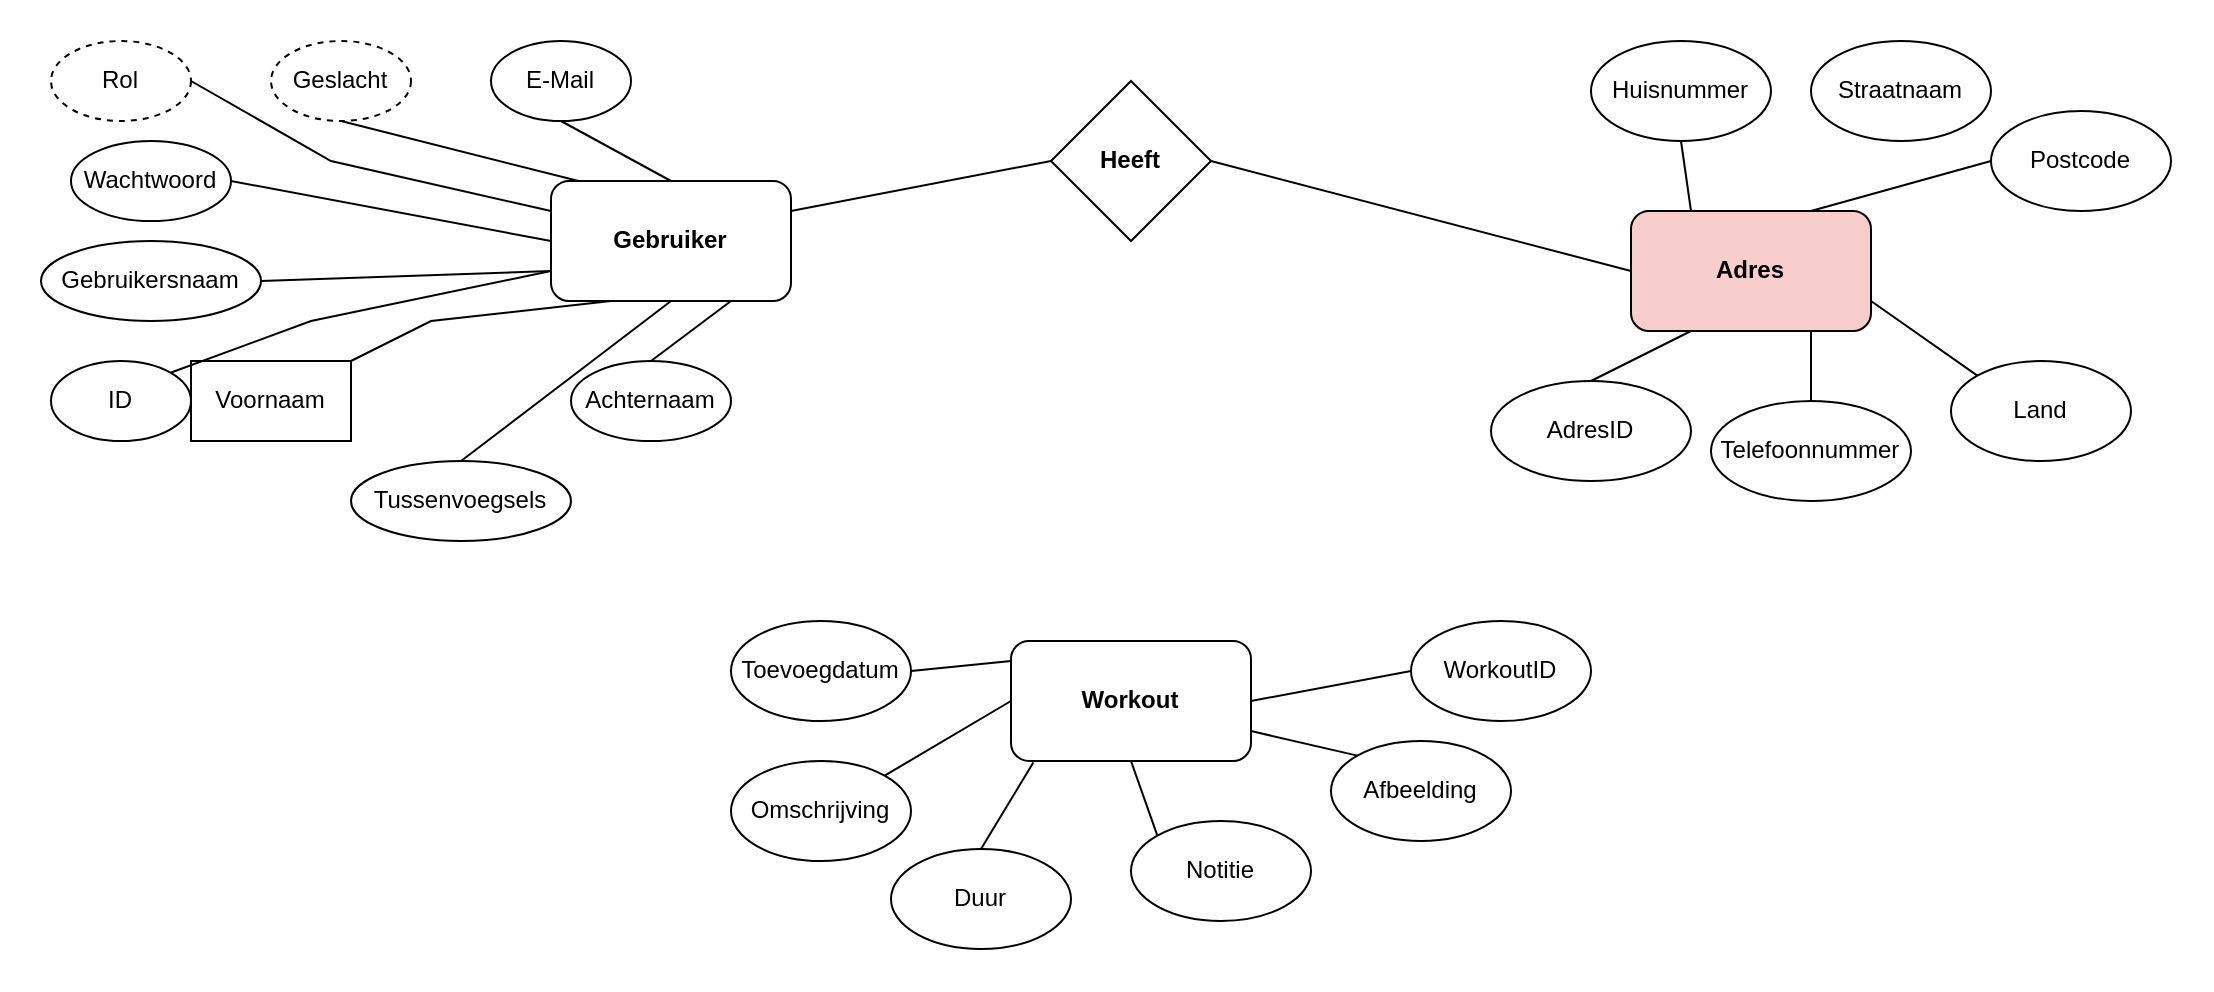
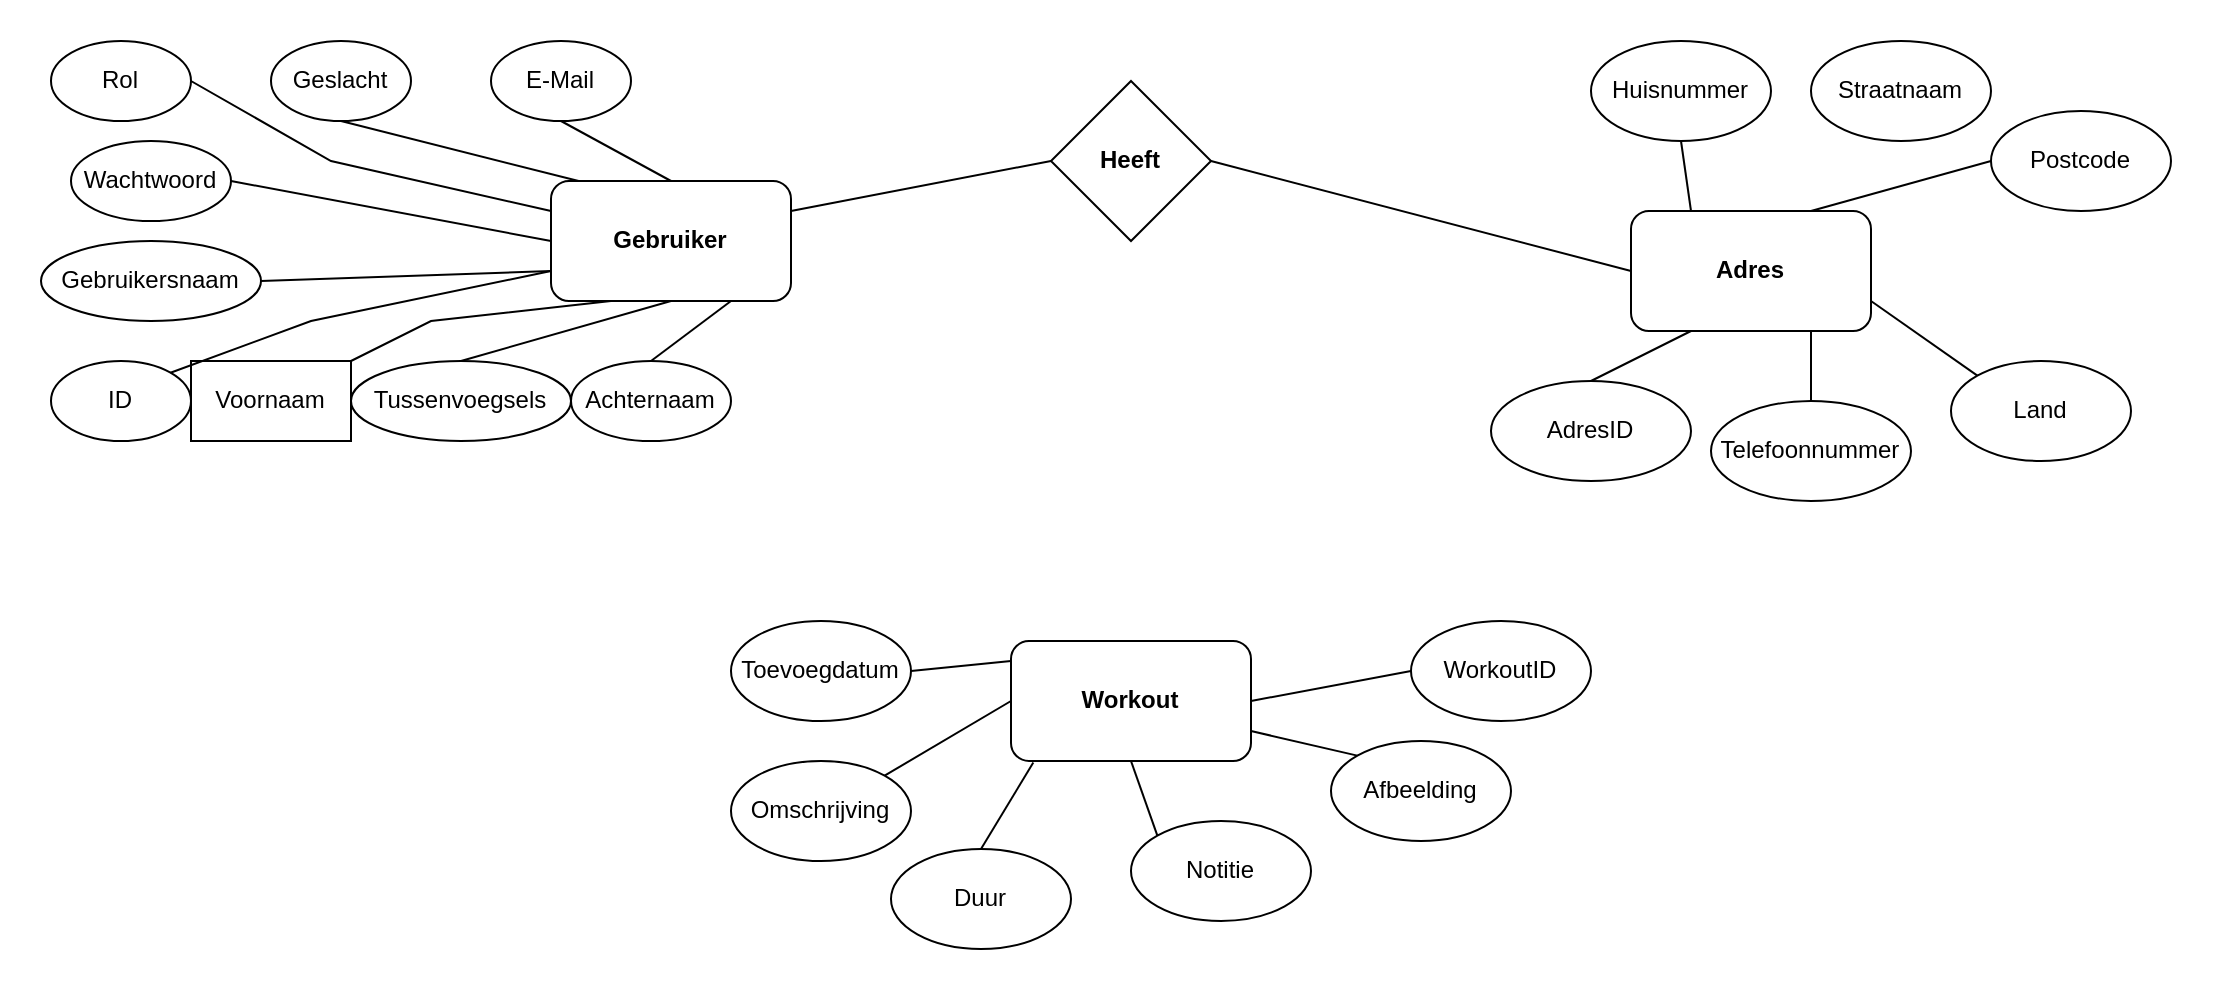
node "Rol": style dashed -> solid
node "Geslacht": style dashed -> solid
node "Adres": fillcolor #f8cecc -> #ffffff
node "Tussenvoegsels": moved (461, 501) -> (461, 401)
